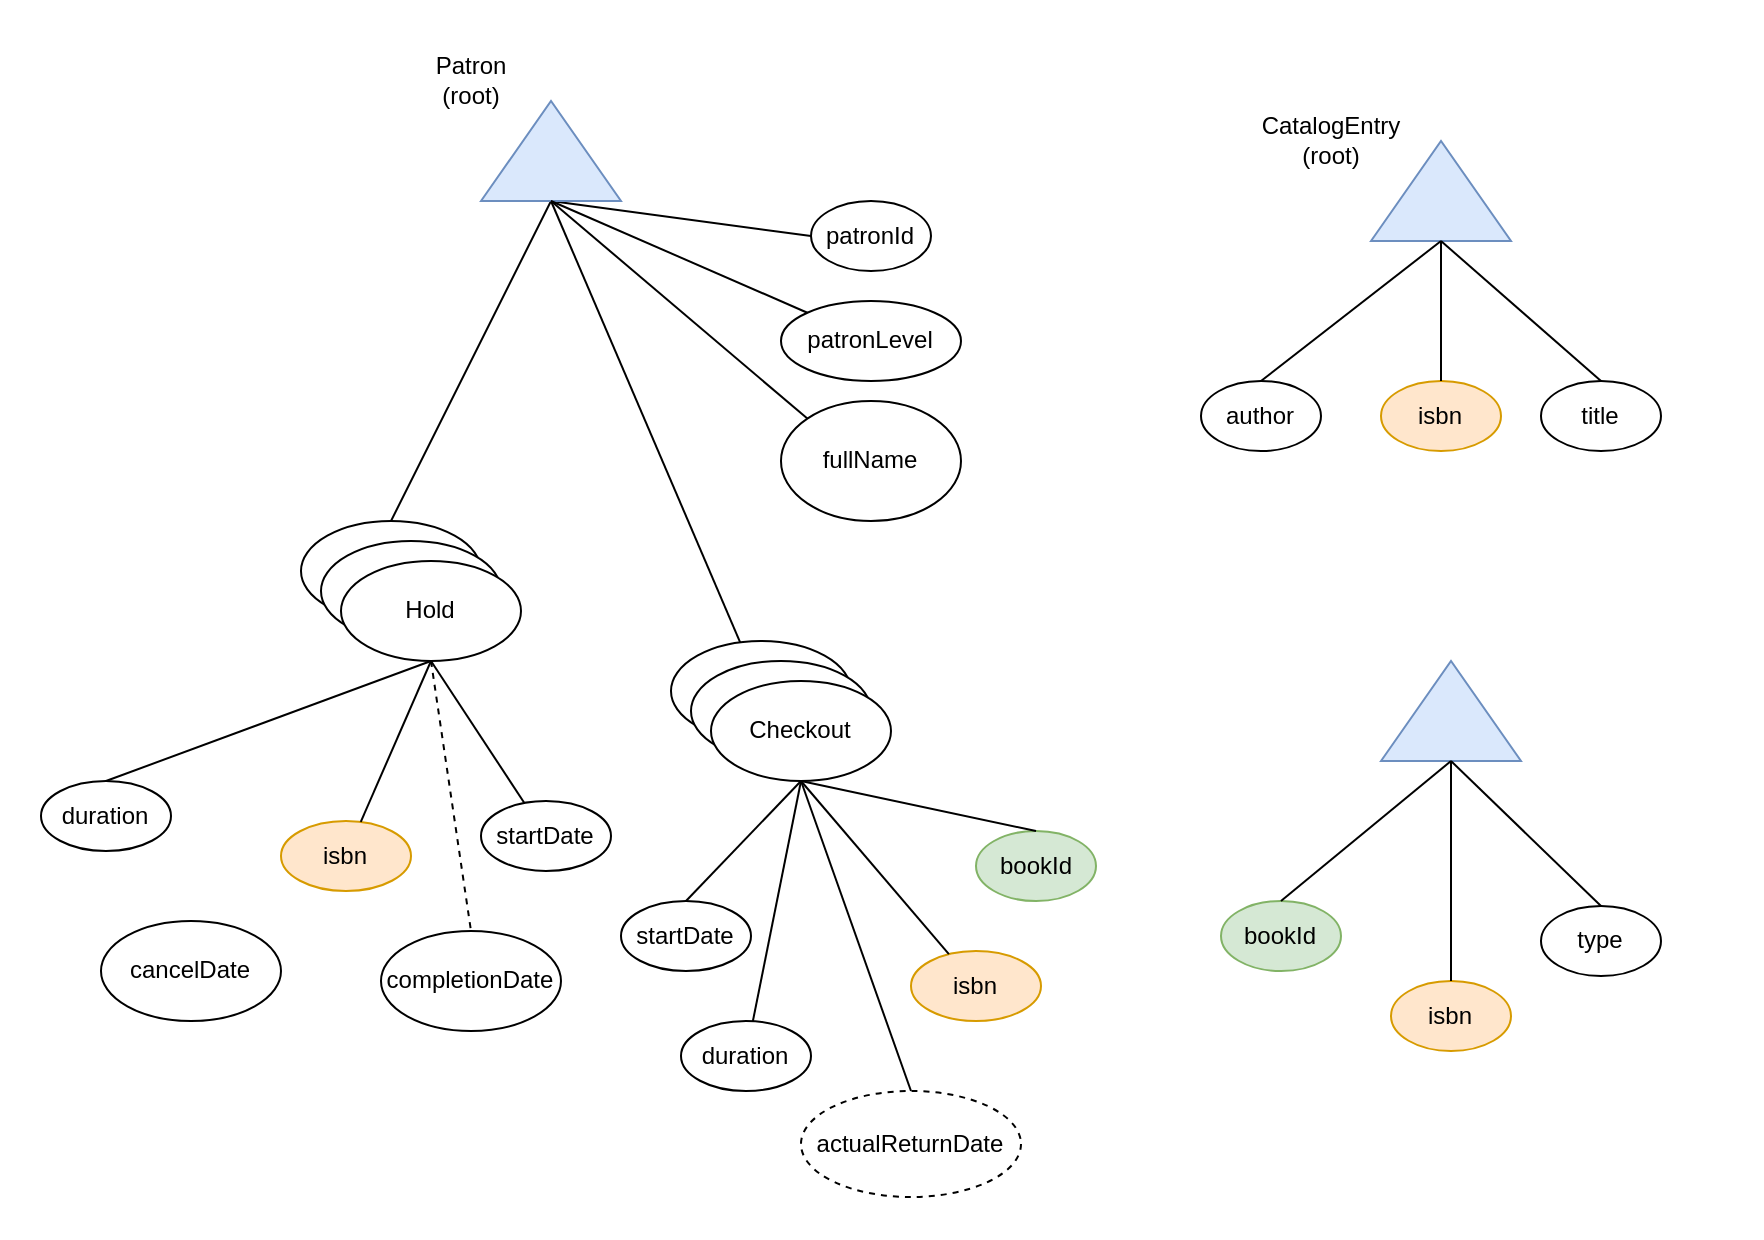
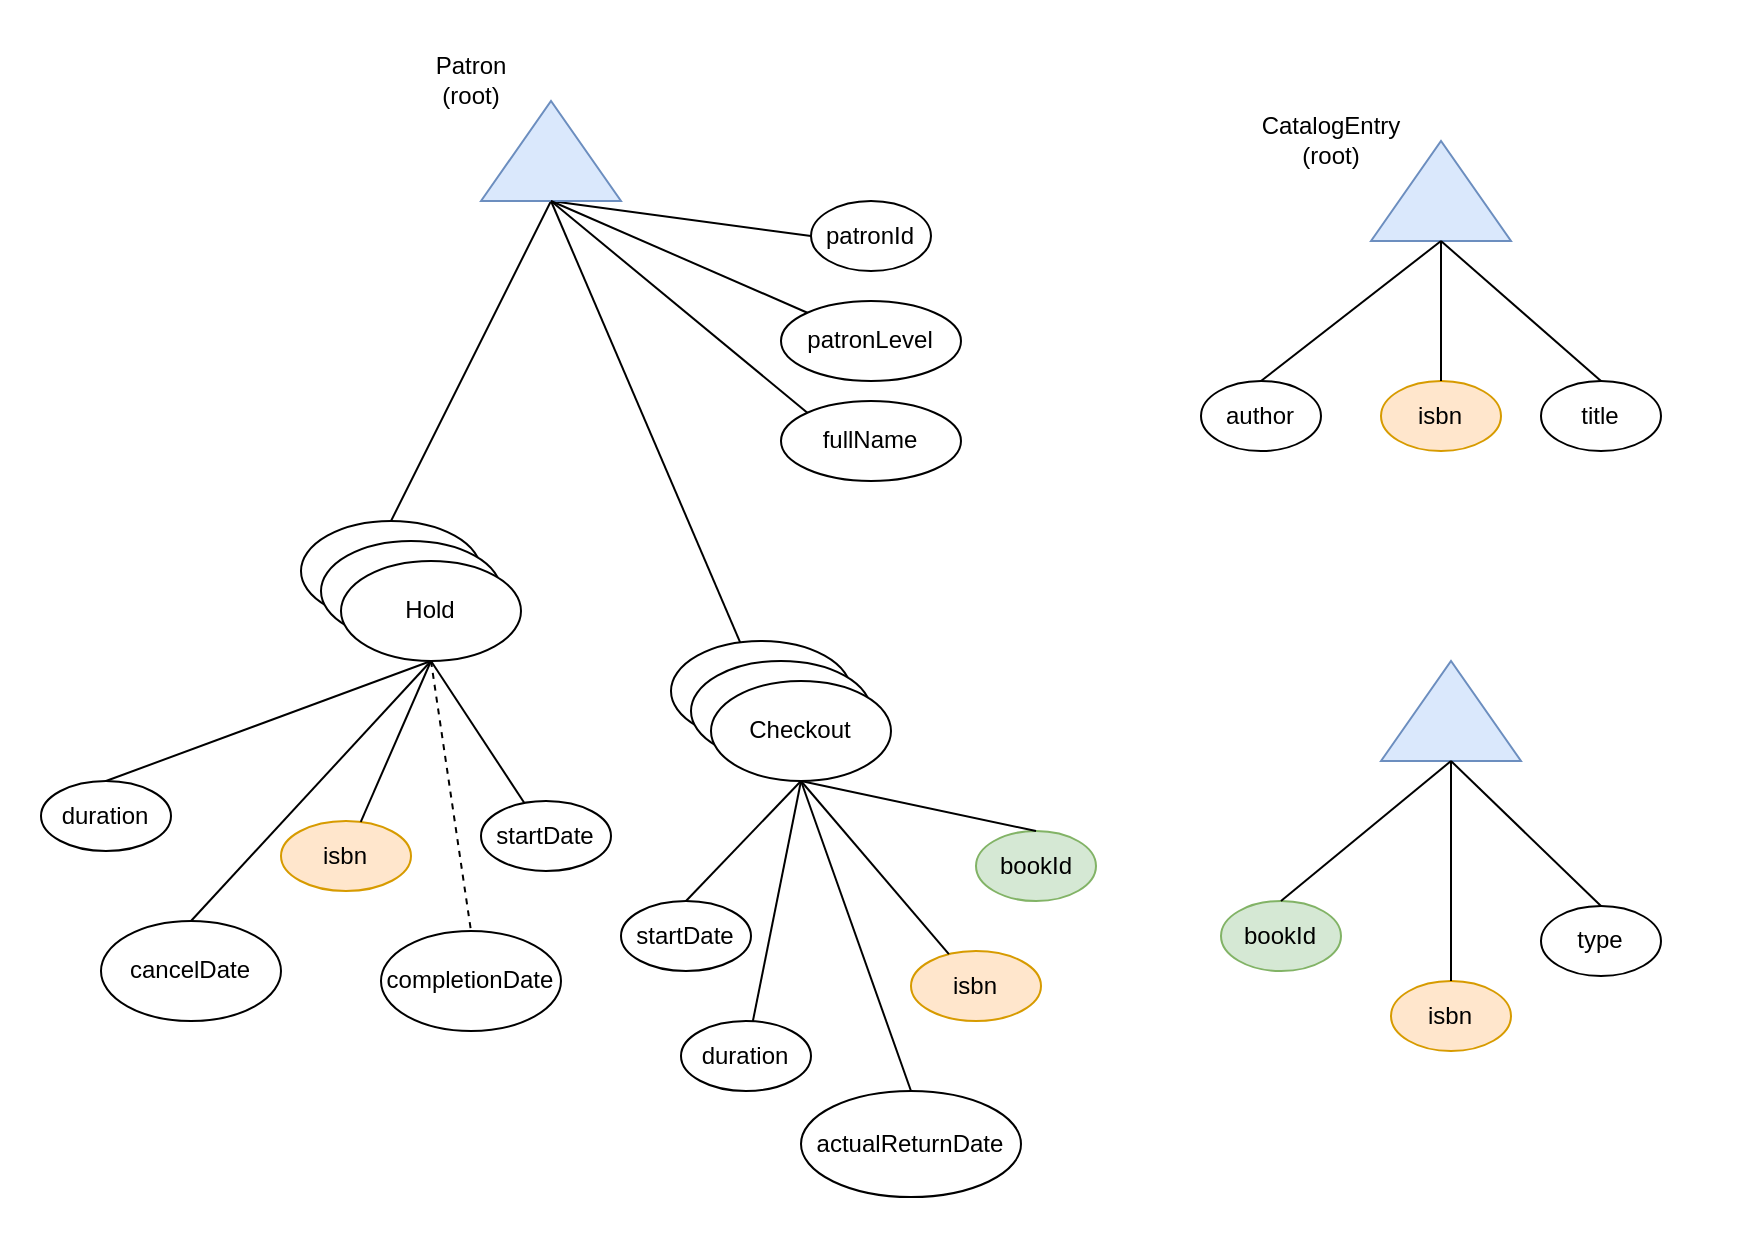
node "fullName": size 180x120 -> 180x80
edge "Hold" -- "cancelDate": added
node "actualReturnDate": style dashed -> solid
